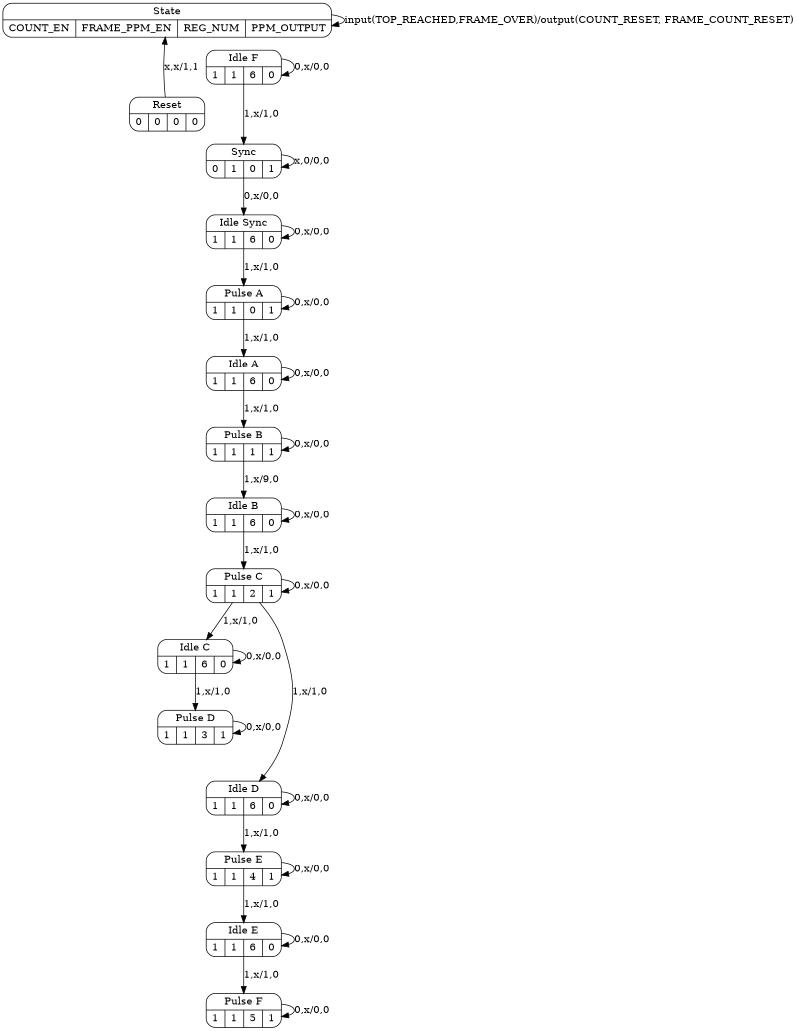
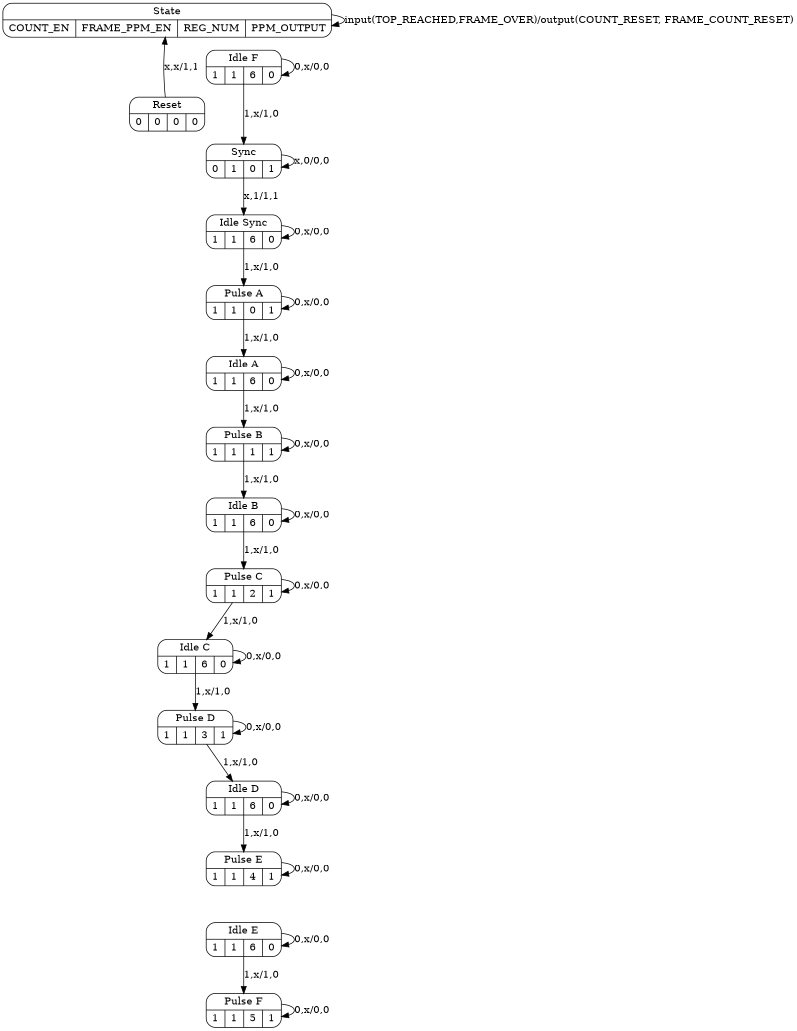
edge "Sync" -> "Idle Sync": label "0,x/0,0" -> "x,1/1,1"
edge "Pulse B" -> "Idle B": label "1,x/9,0" -> "1,x/1,0"
edge "Pulse C" -> "Idle D": now "Pulse D" -> "Idle D"
edge "Pulse E" -> "Idle E": removed, label "1,x/1,0"
